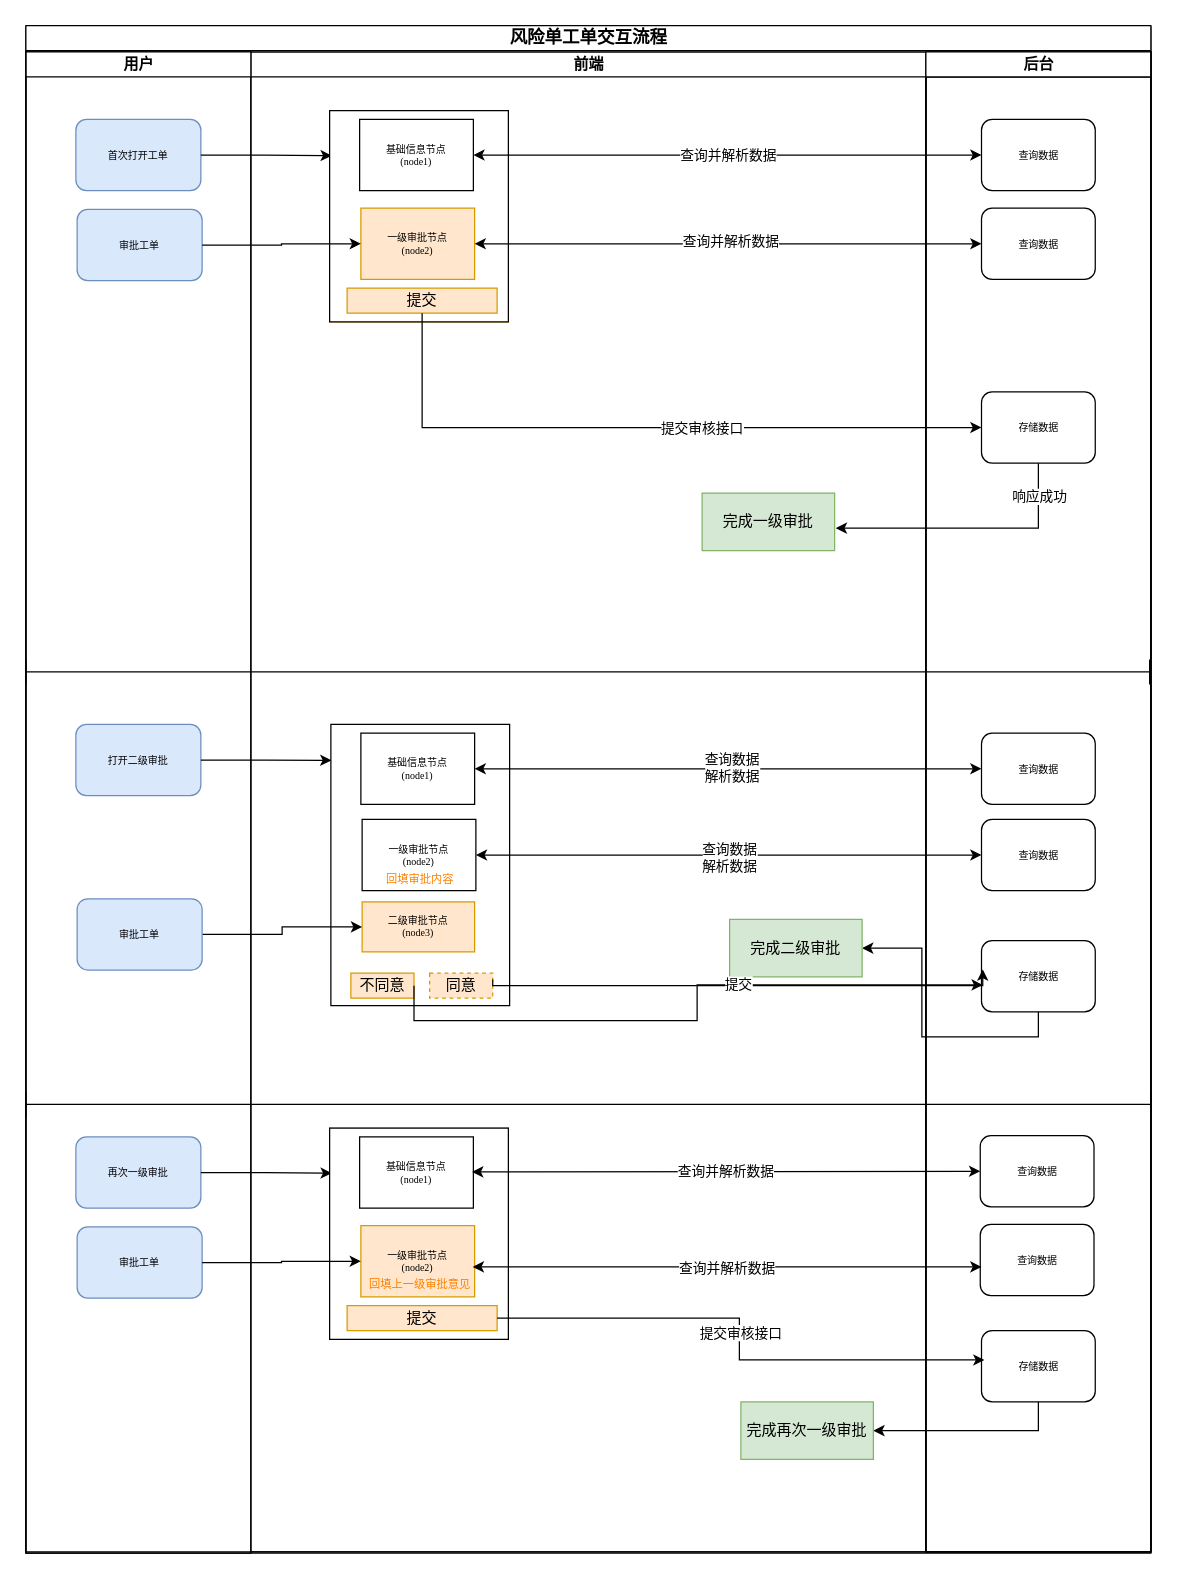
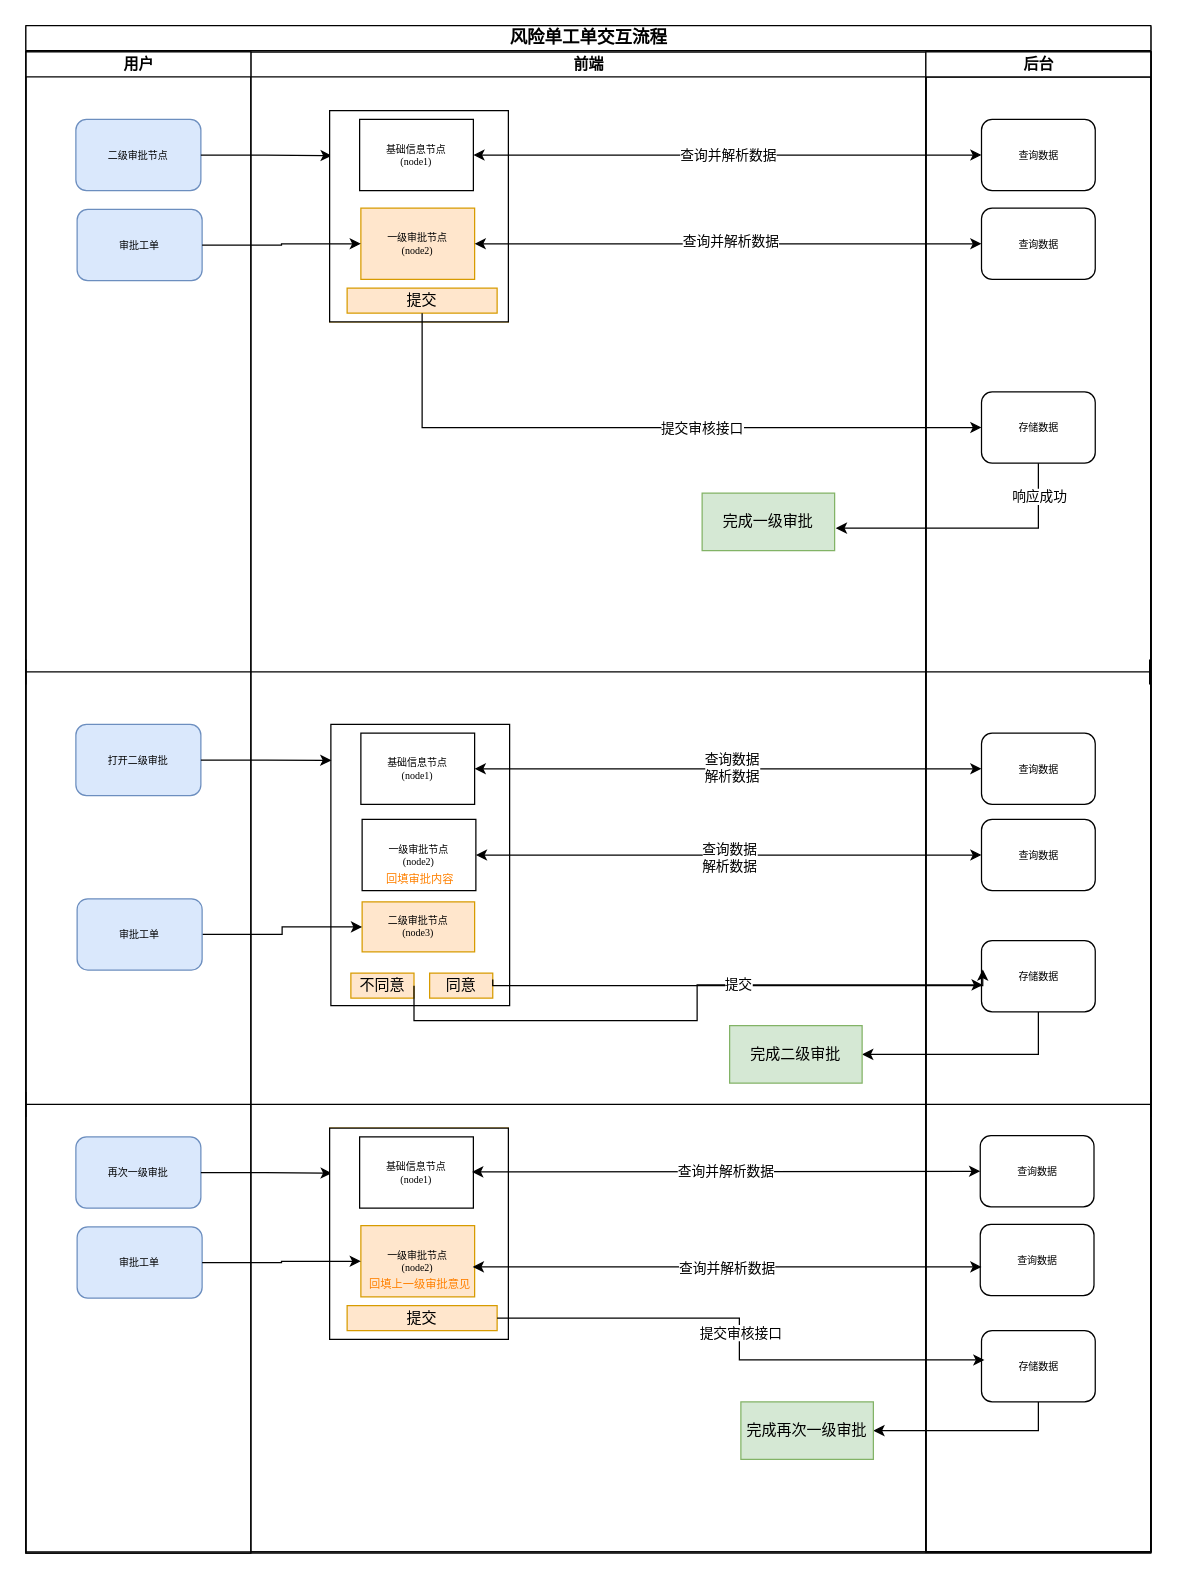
node "首次打开工单": label "首次打开工单" -> "二级审批节点"
node "完成二级审批": moved (796, 948) -> (796, 1054)
node "同意": style dashed -> solid
